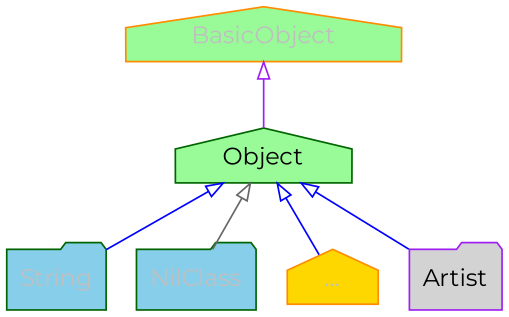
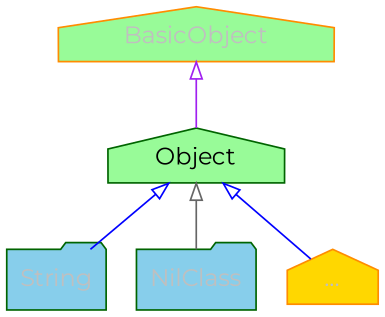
node "Artist": removed
